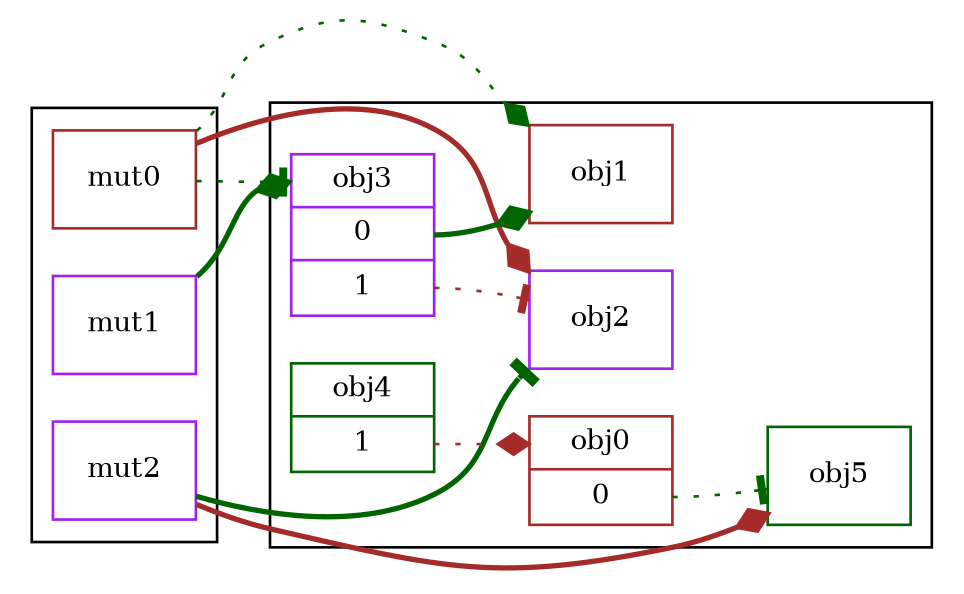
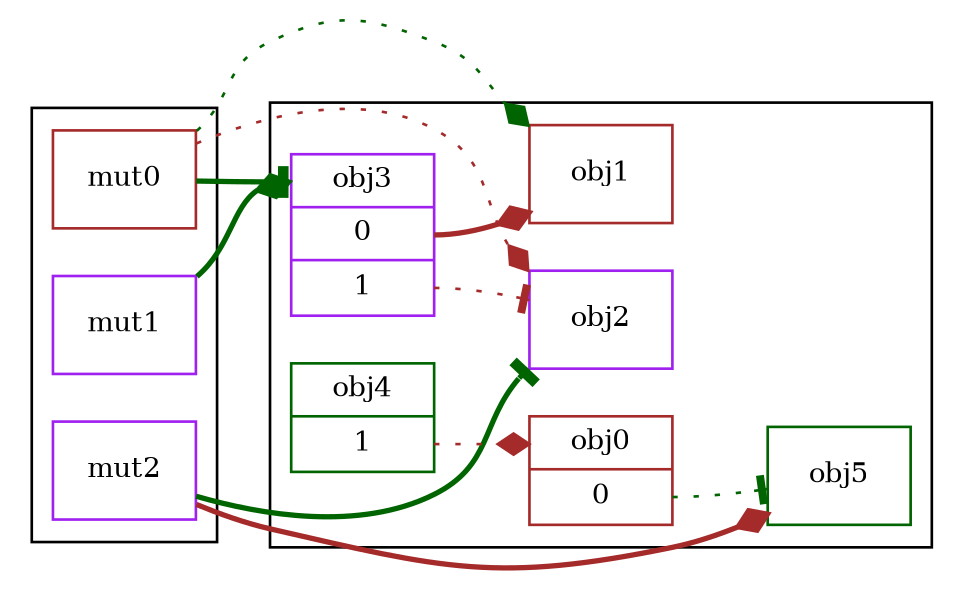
edge "mut0" -> "obj2": style bold -> dotted
edge "mut0" -> "obj3": style dotted -> bold
edge "obj3" -> "obj1": color darkgreen -> brown
